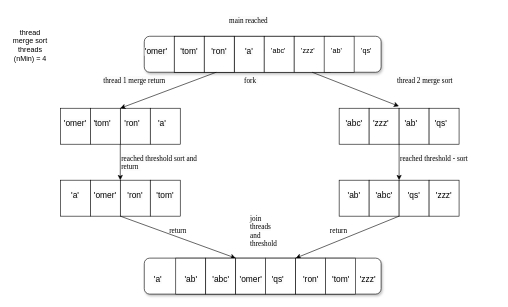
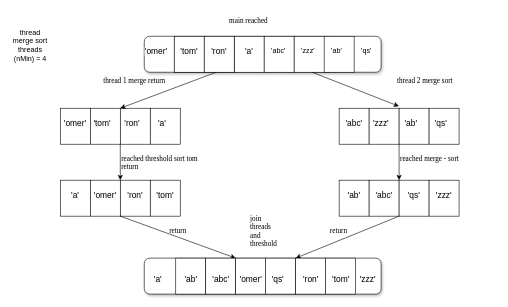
node "fork": removed
node "reached threshold - sort": label "reached threshold - sort" -> "reached merge - sort"
node "reached threshold sort and return": label "reached threshold sort and return" -> "reached threshold sort tom return"
